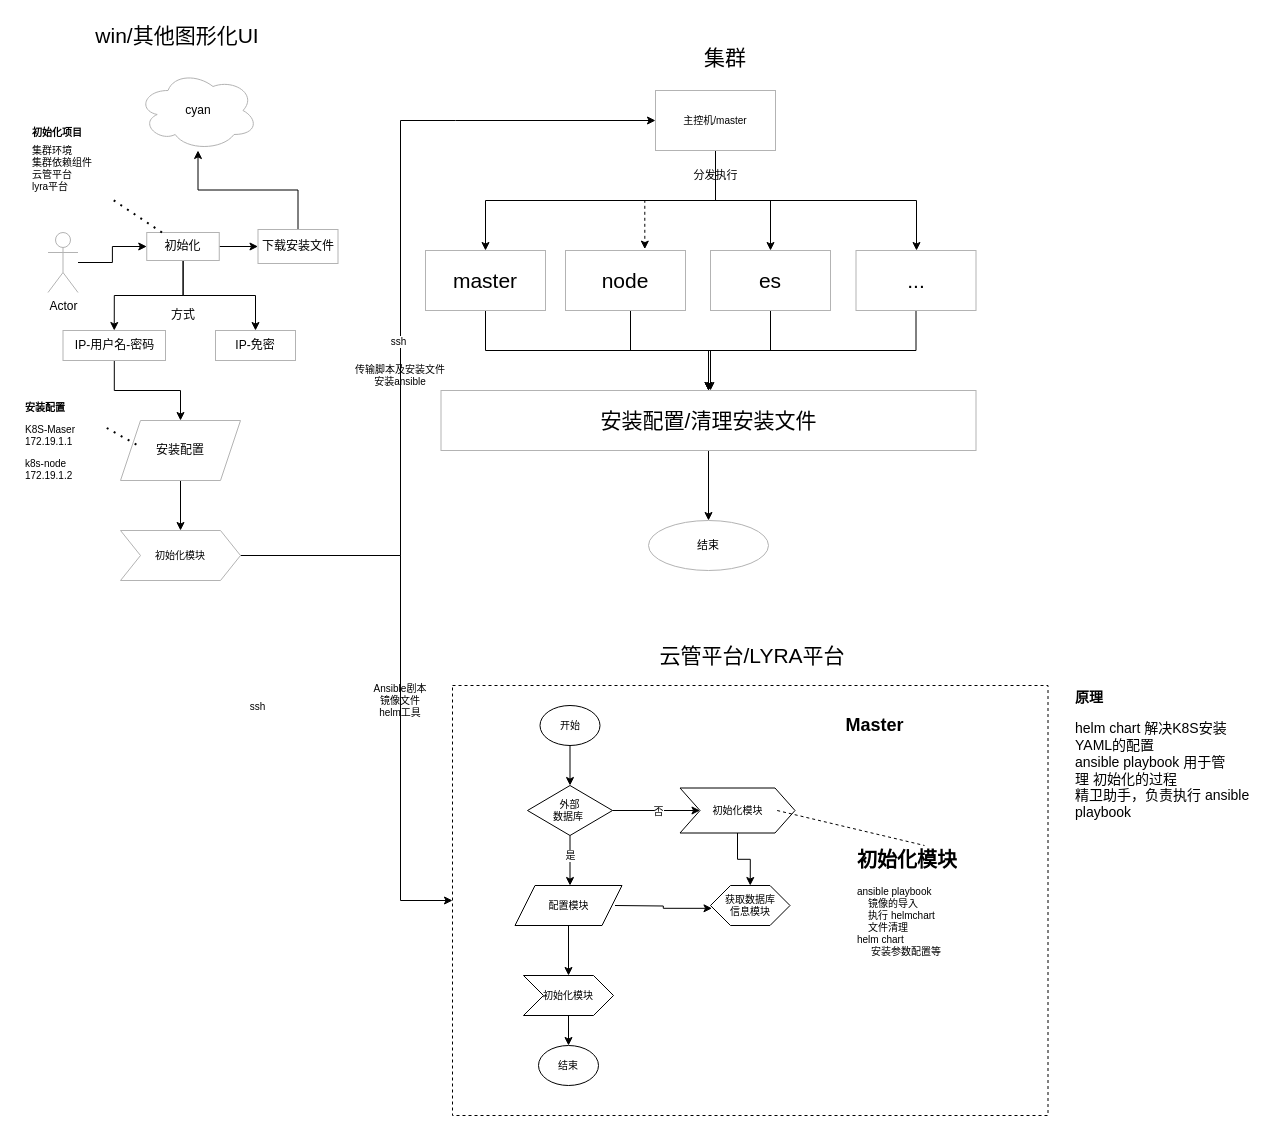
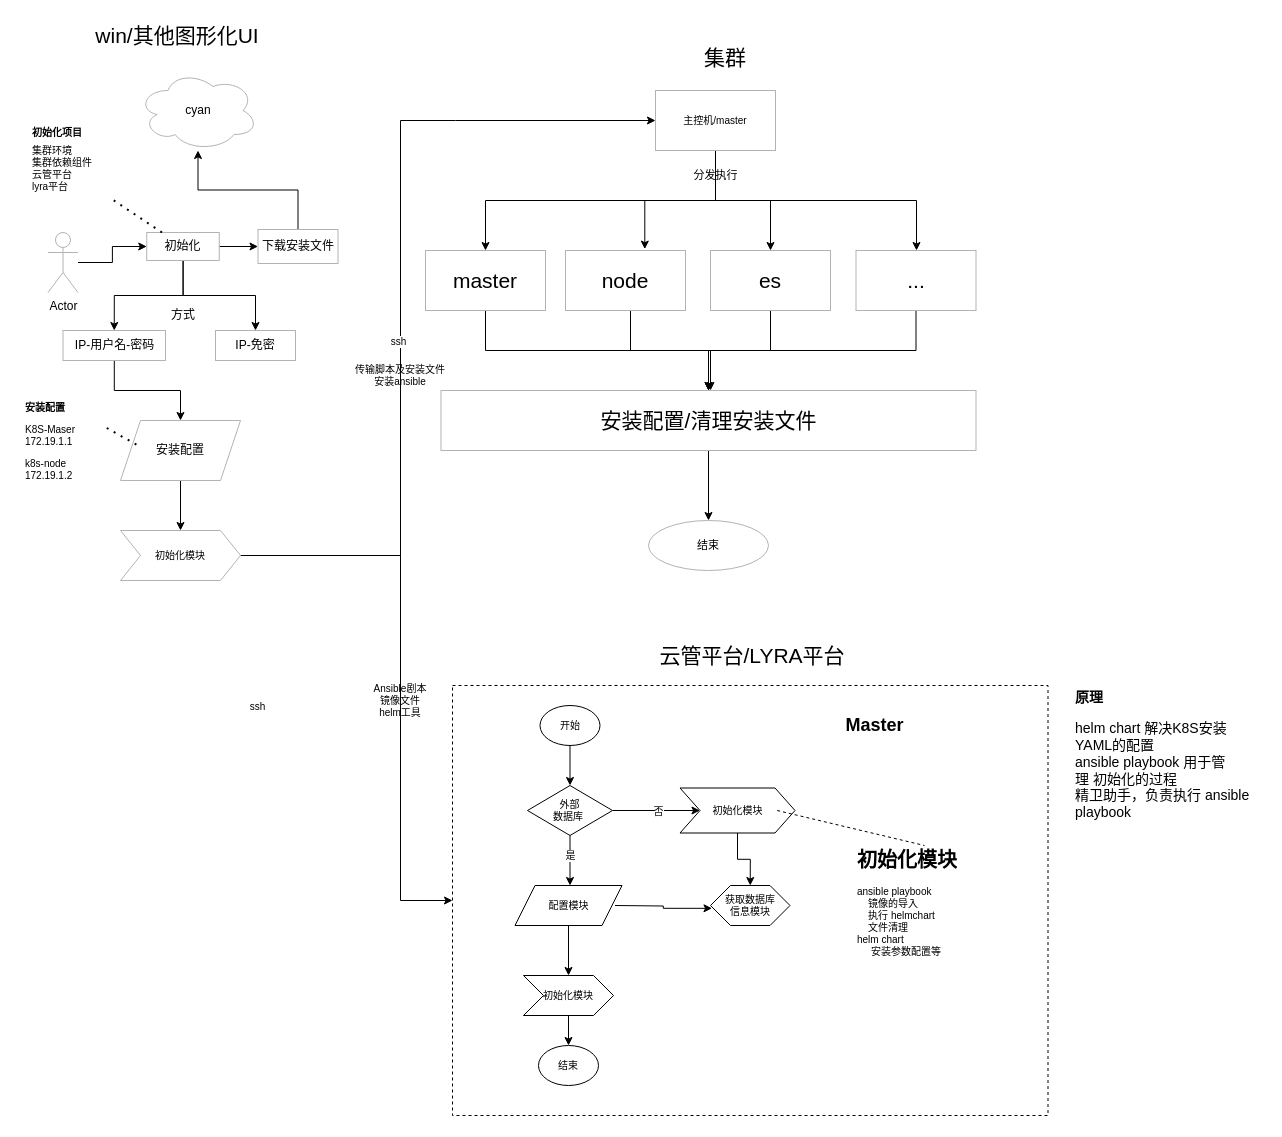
edge "主控机/master" -> "node": style dashed -> solid
